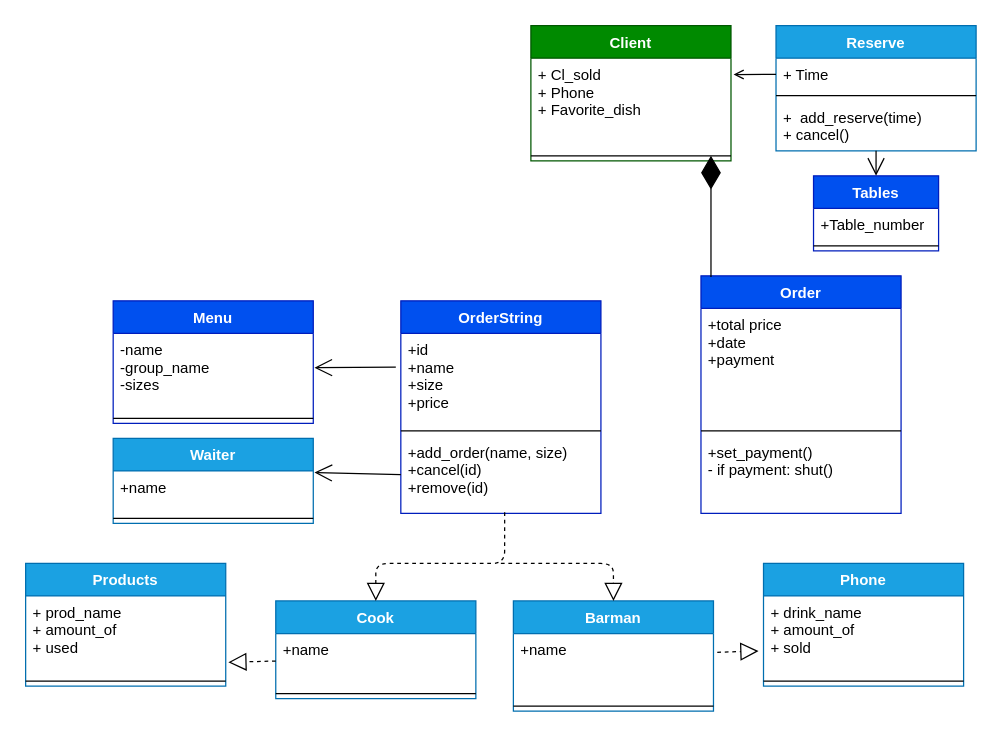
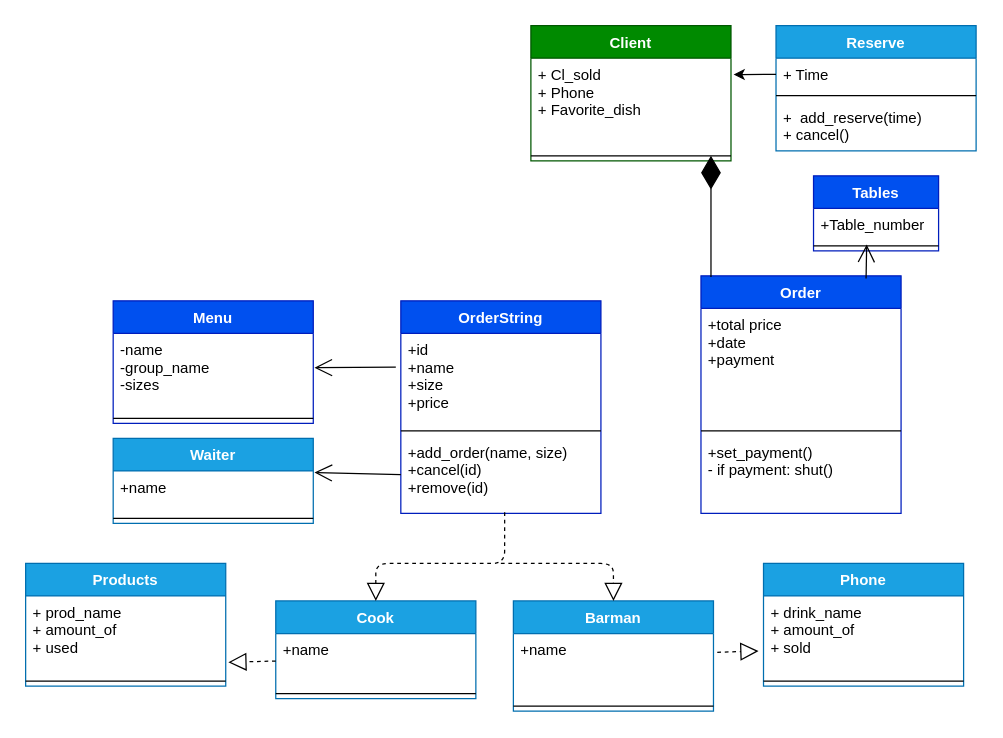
edge "+ Time" -> "+ Cl_sold + Phone + Favorite_dish": arrowhead open -> classic
edge "+ add_reserve(time) + cancel()" -> "Tables": removed
edge "Order" -> "+Table_number": added
